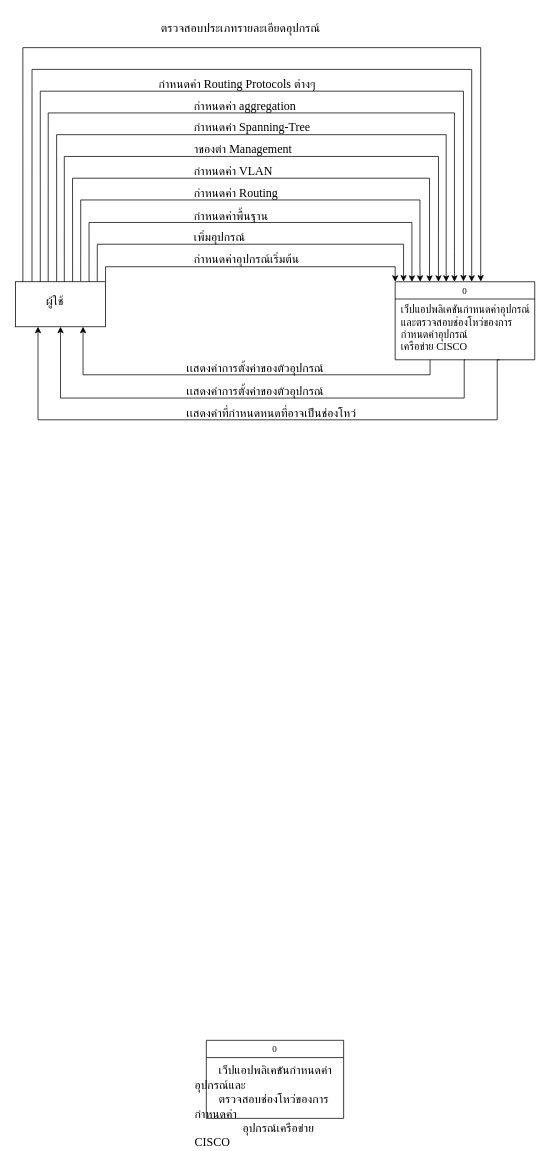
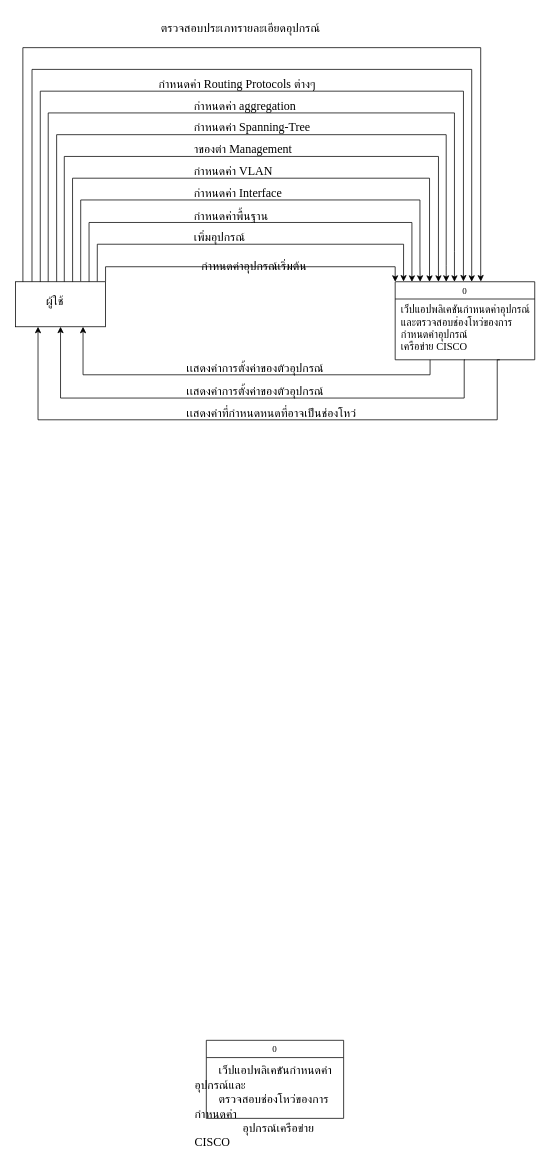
node "กำหนดค่า Routing": label "กำหนดค่า Routing" -> "กำหนดค่า Interface"
node "กำหนดค่าอุปกรณ์เริ่มต้น": moved (258, 256) -> (266, 263)
